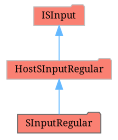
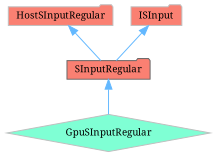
edge "HostSInputRegular" -> "ISInput": now "SInputRegular" -> "ISInput"
node "GpuSInputRegular": added
